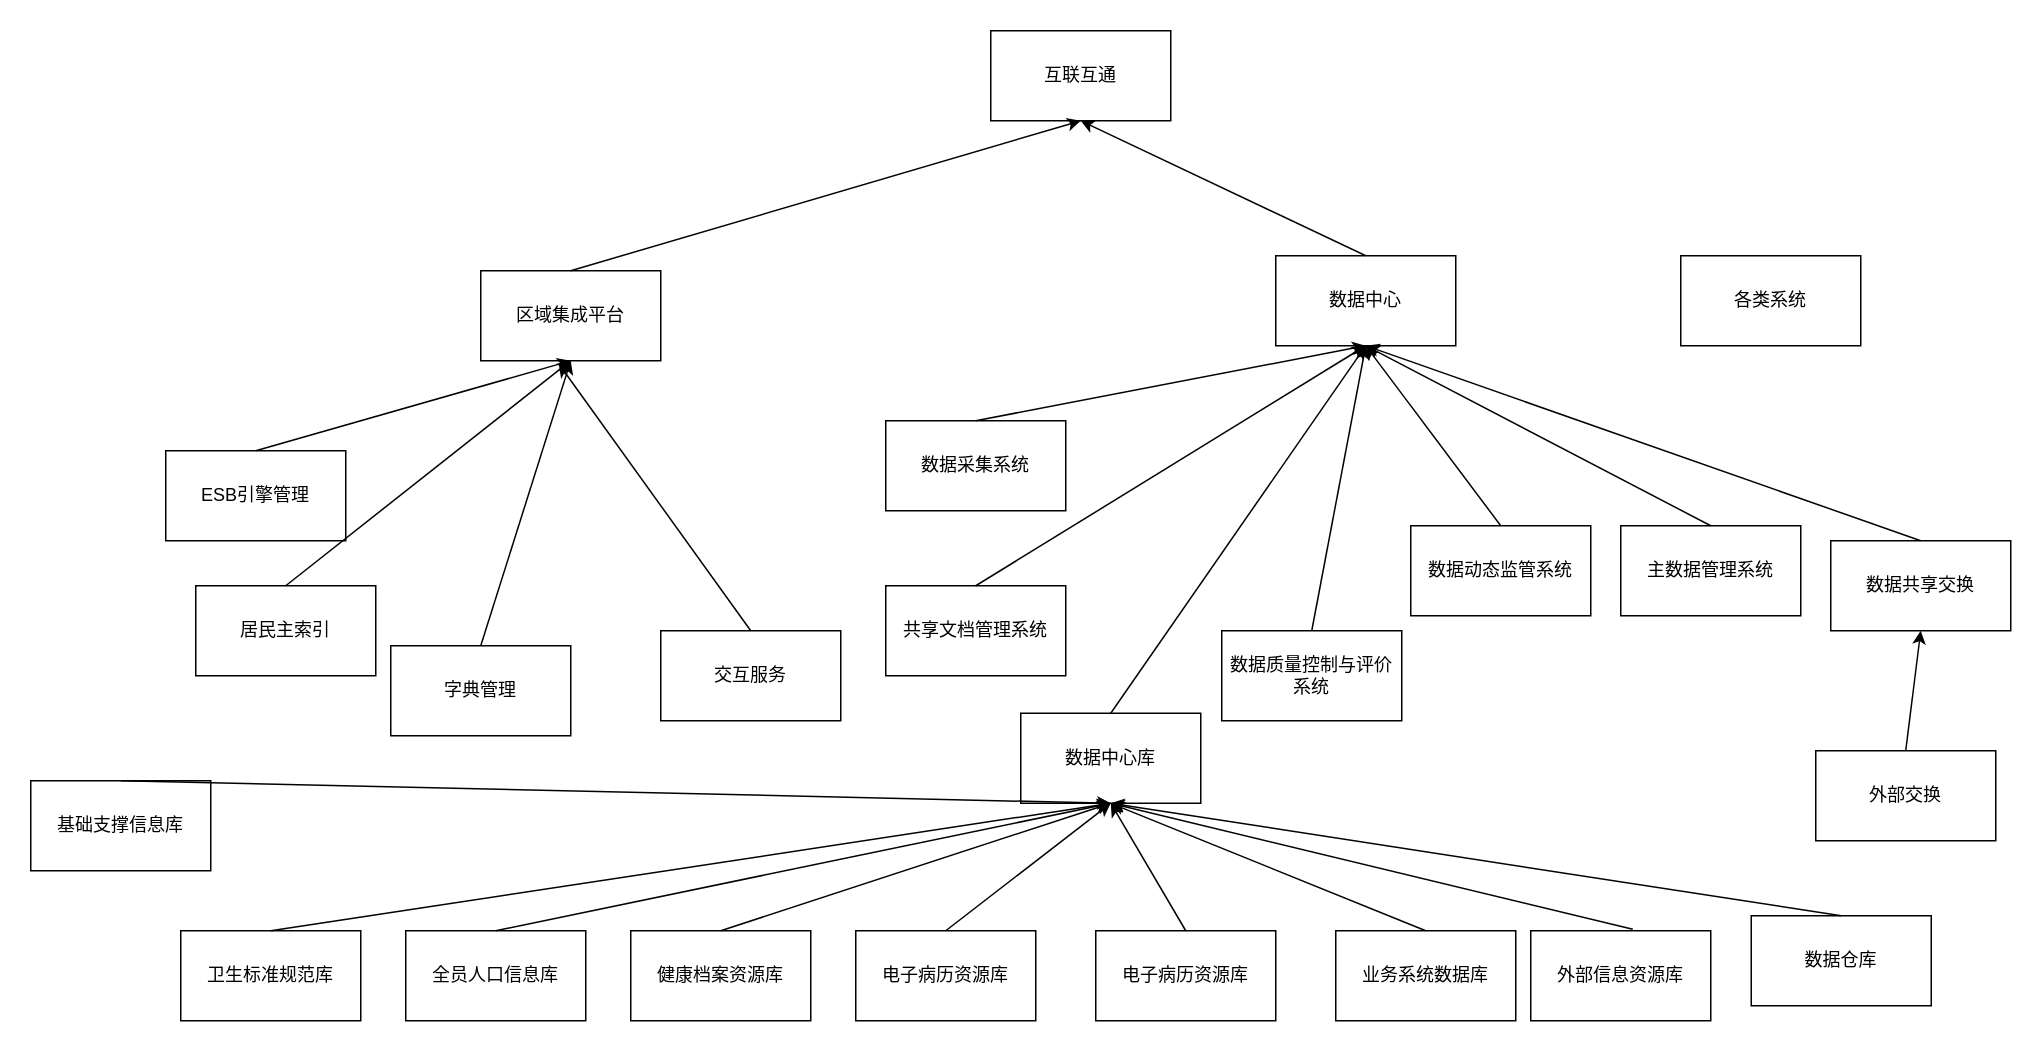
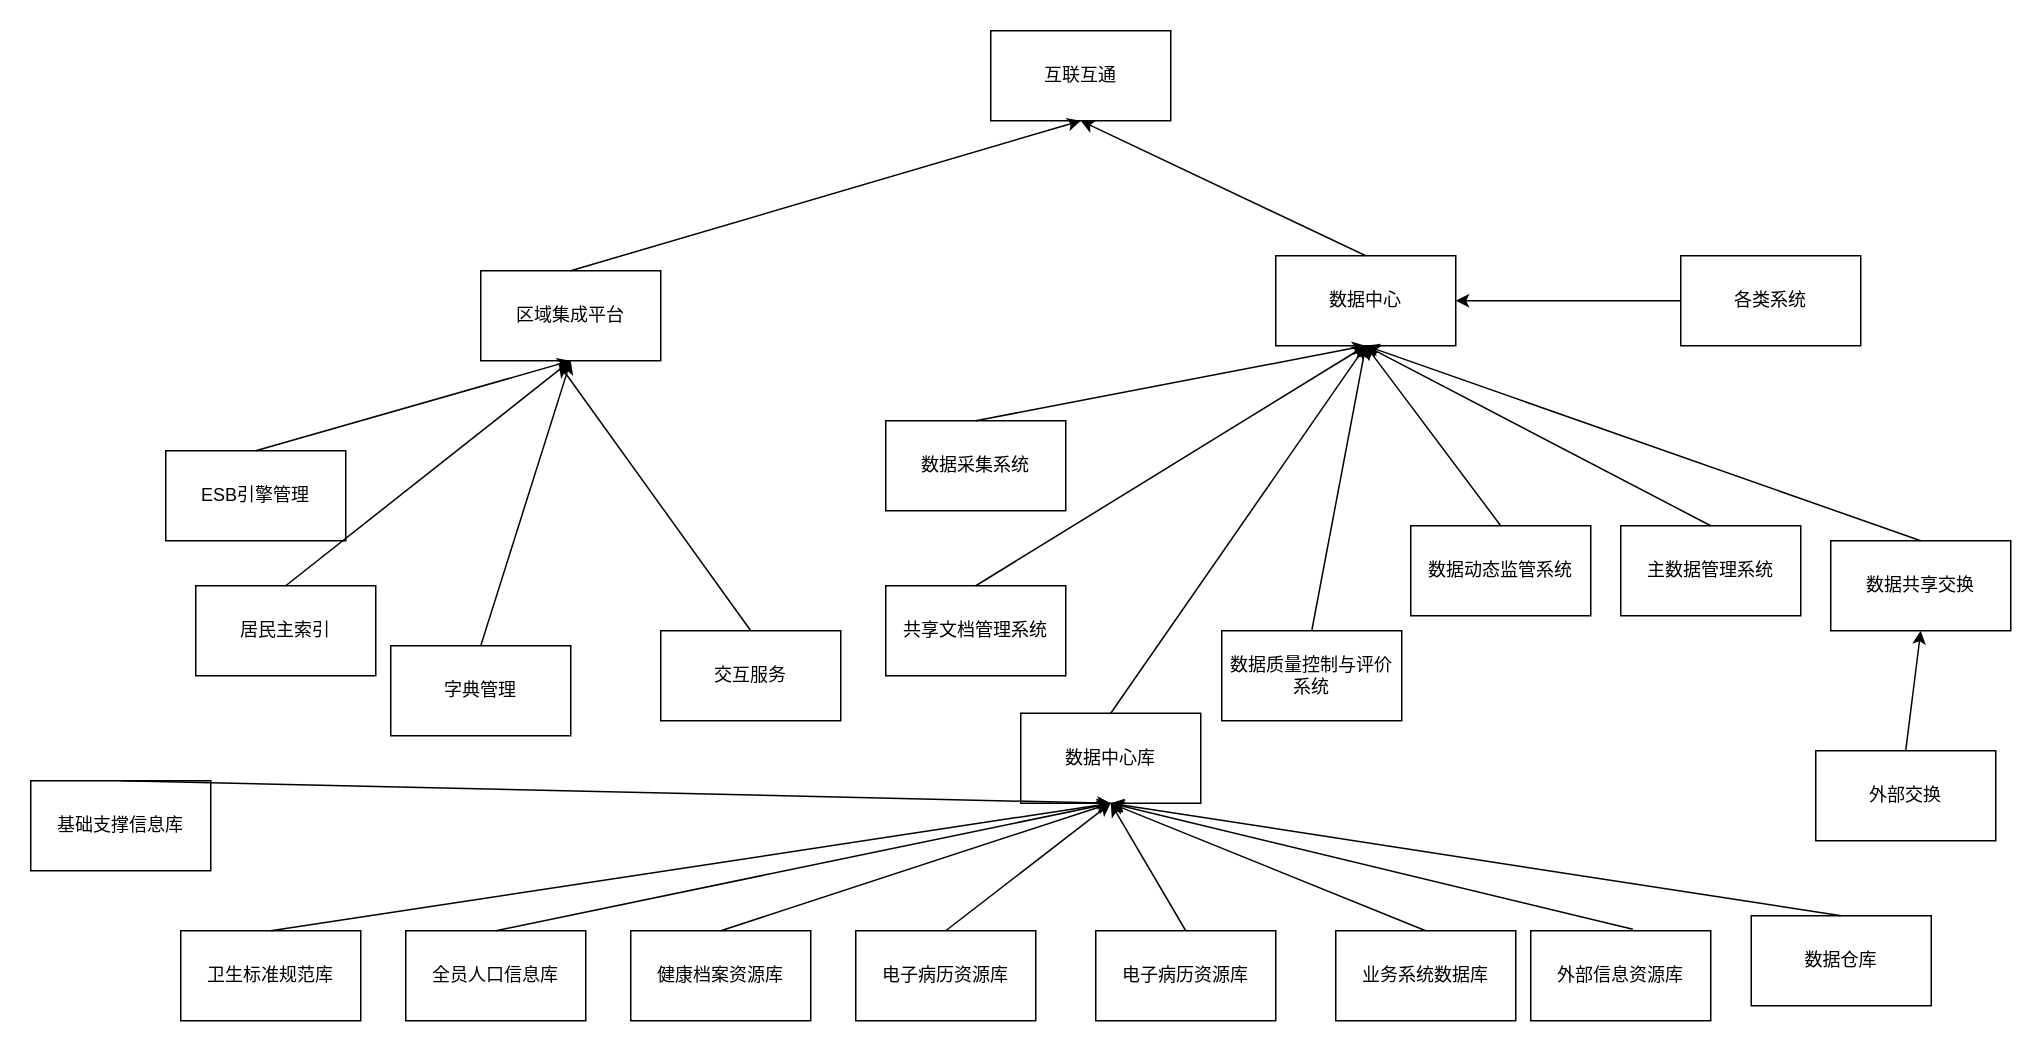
edge "各类系统" -> "数据中心": added
